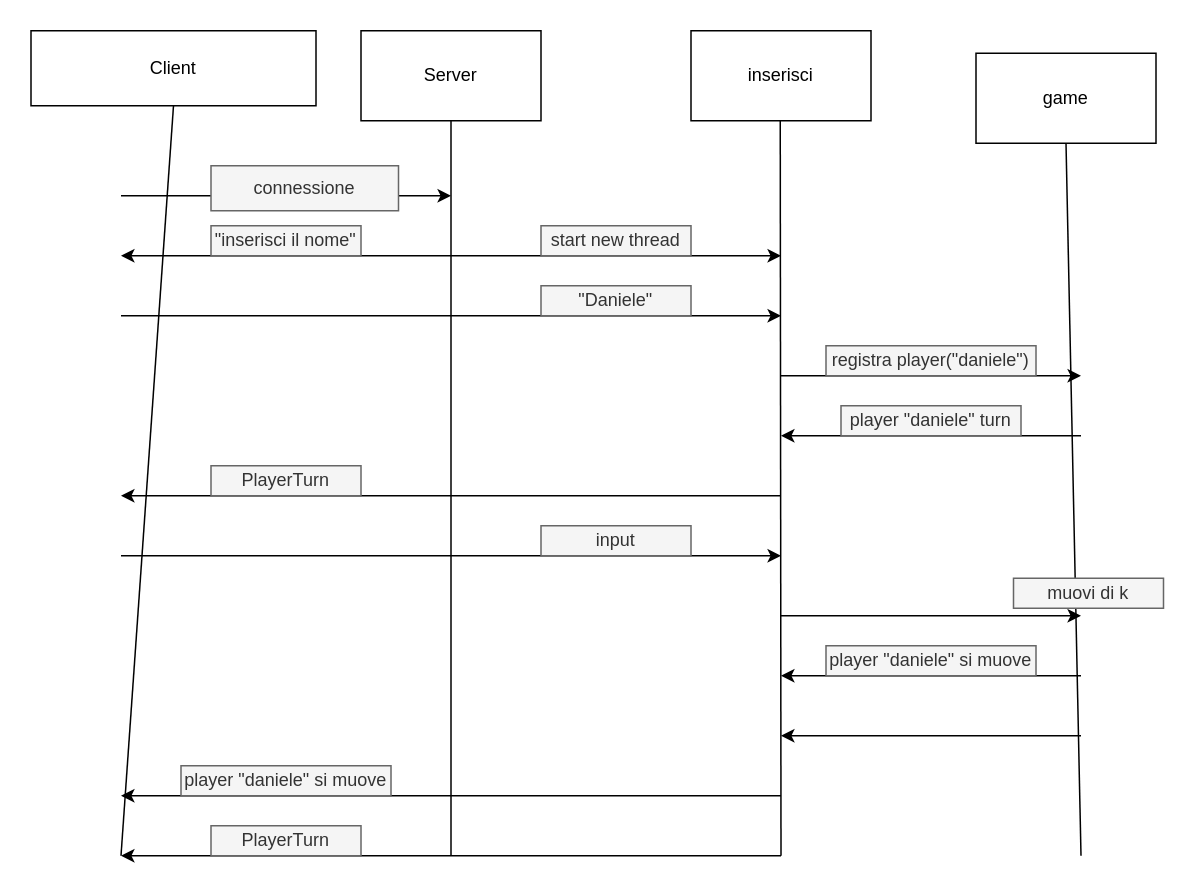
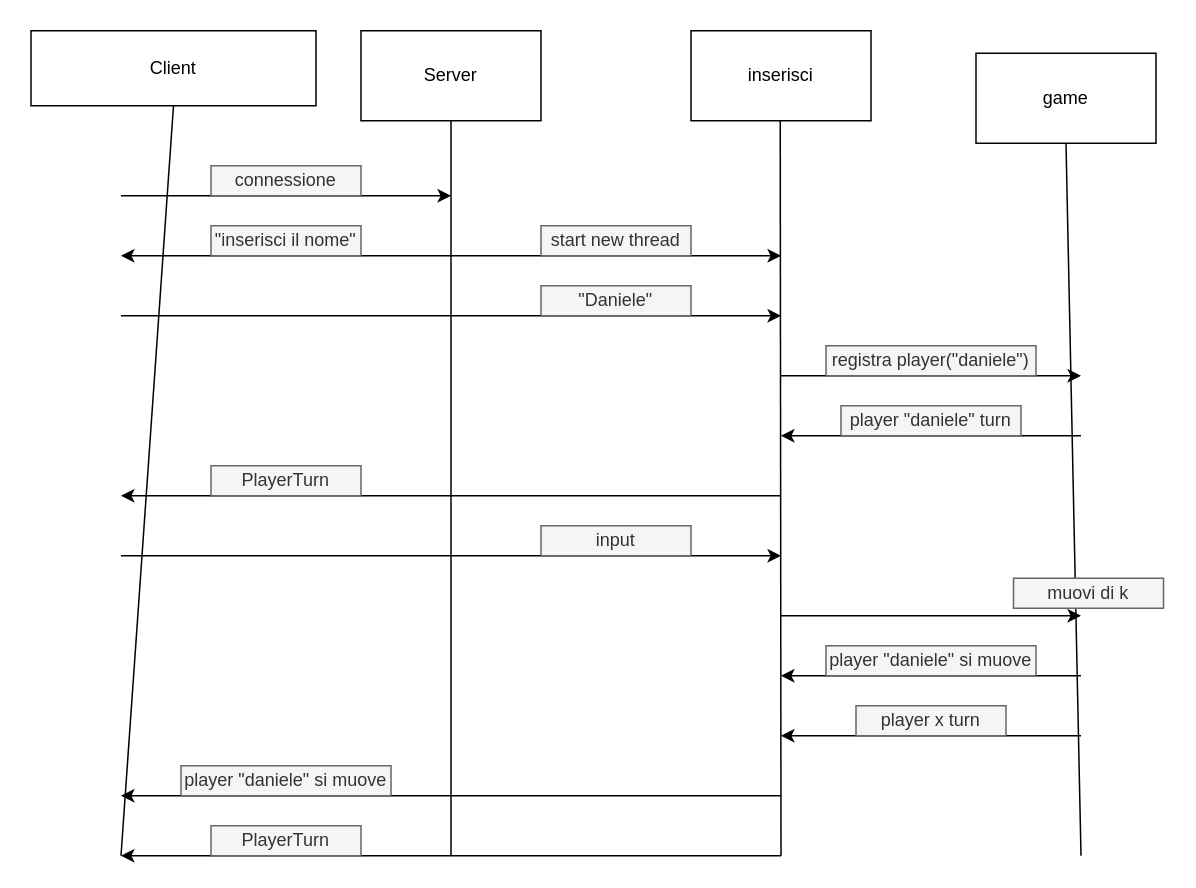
node "connessione": size 188x45 -> 150x30
node "player x turn": added
